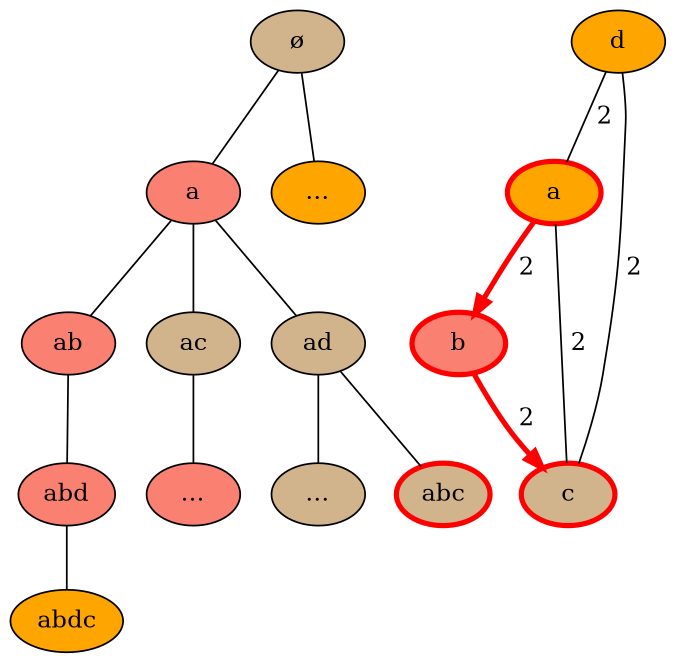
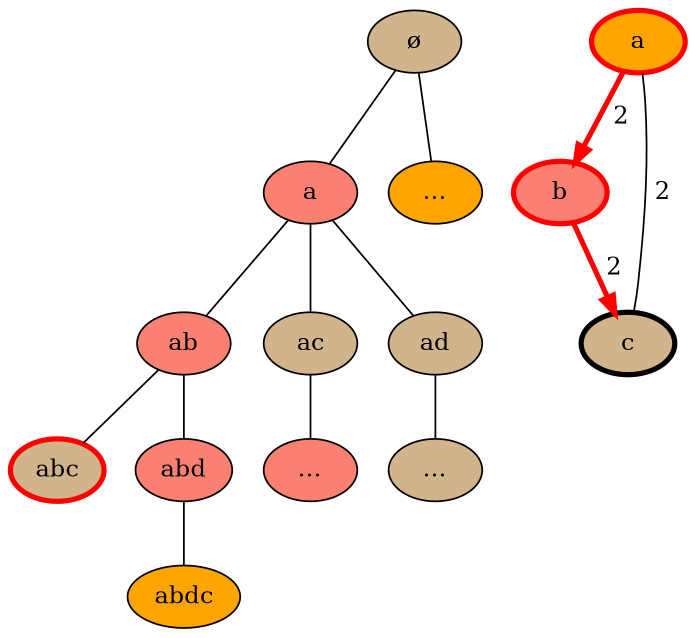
node "d": removed
edge "ad" -- "abc": now "ab" -- "abc"
node "c": color red -> black
